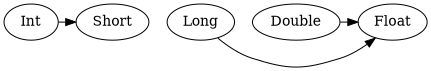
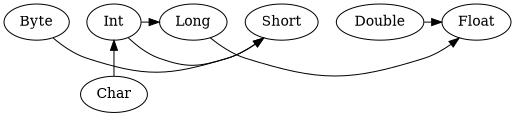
node "Byte": added
edge "Int" -> "Long": added
node "Char": added
